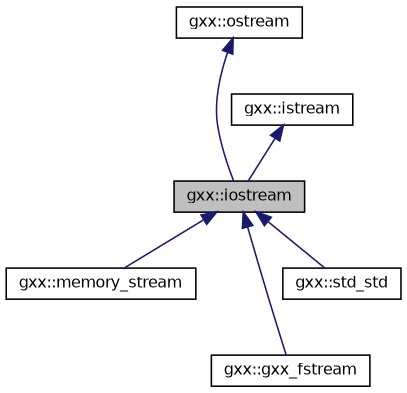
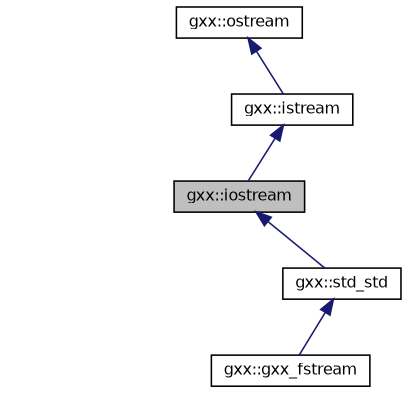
edge "gxx::iostream" -> "gxx::ostream": now "gxx::istream" -> "gxx::ostream"
node "gxx::memory_stream": removed
edge "gxx::gxx_fstream" -> "gxx::iostream": now "gxx::gxx_fstream" -> "gxx::std_std"
